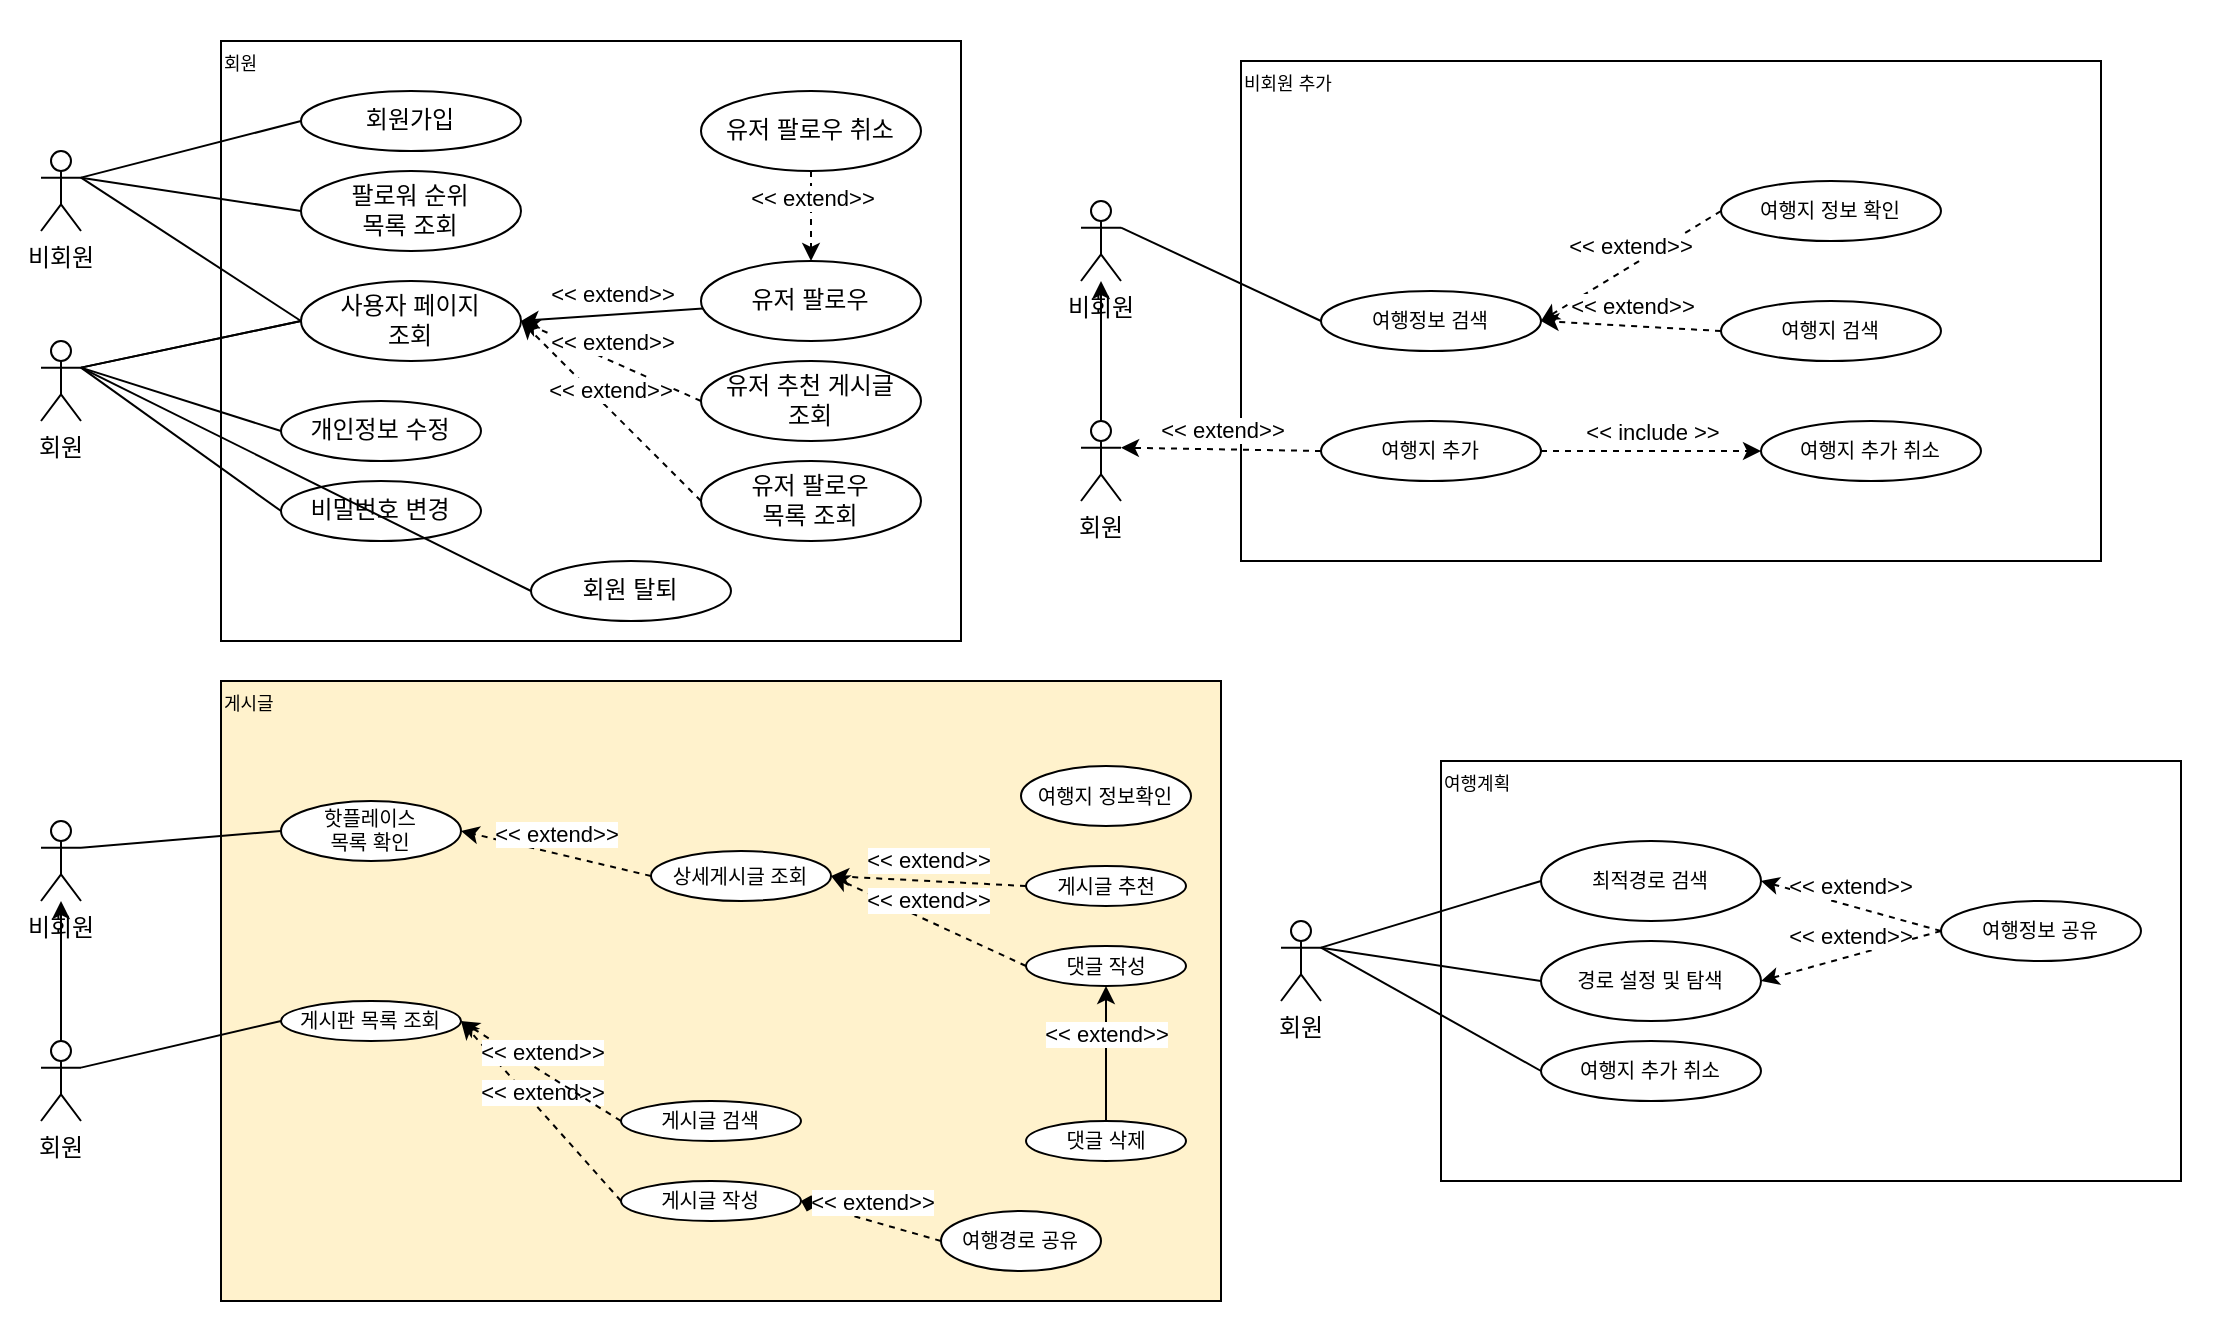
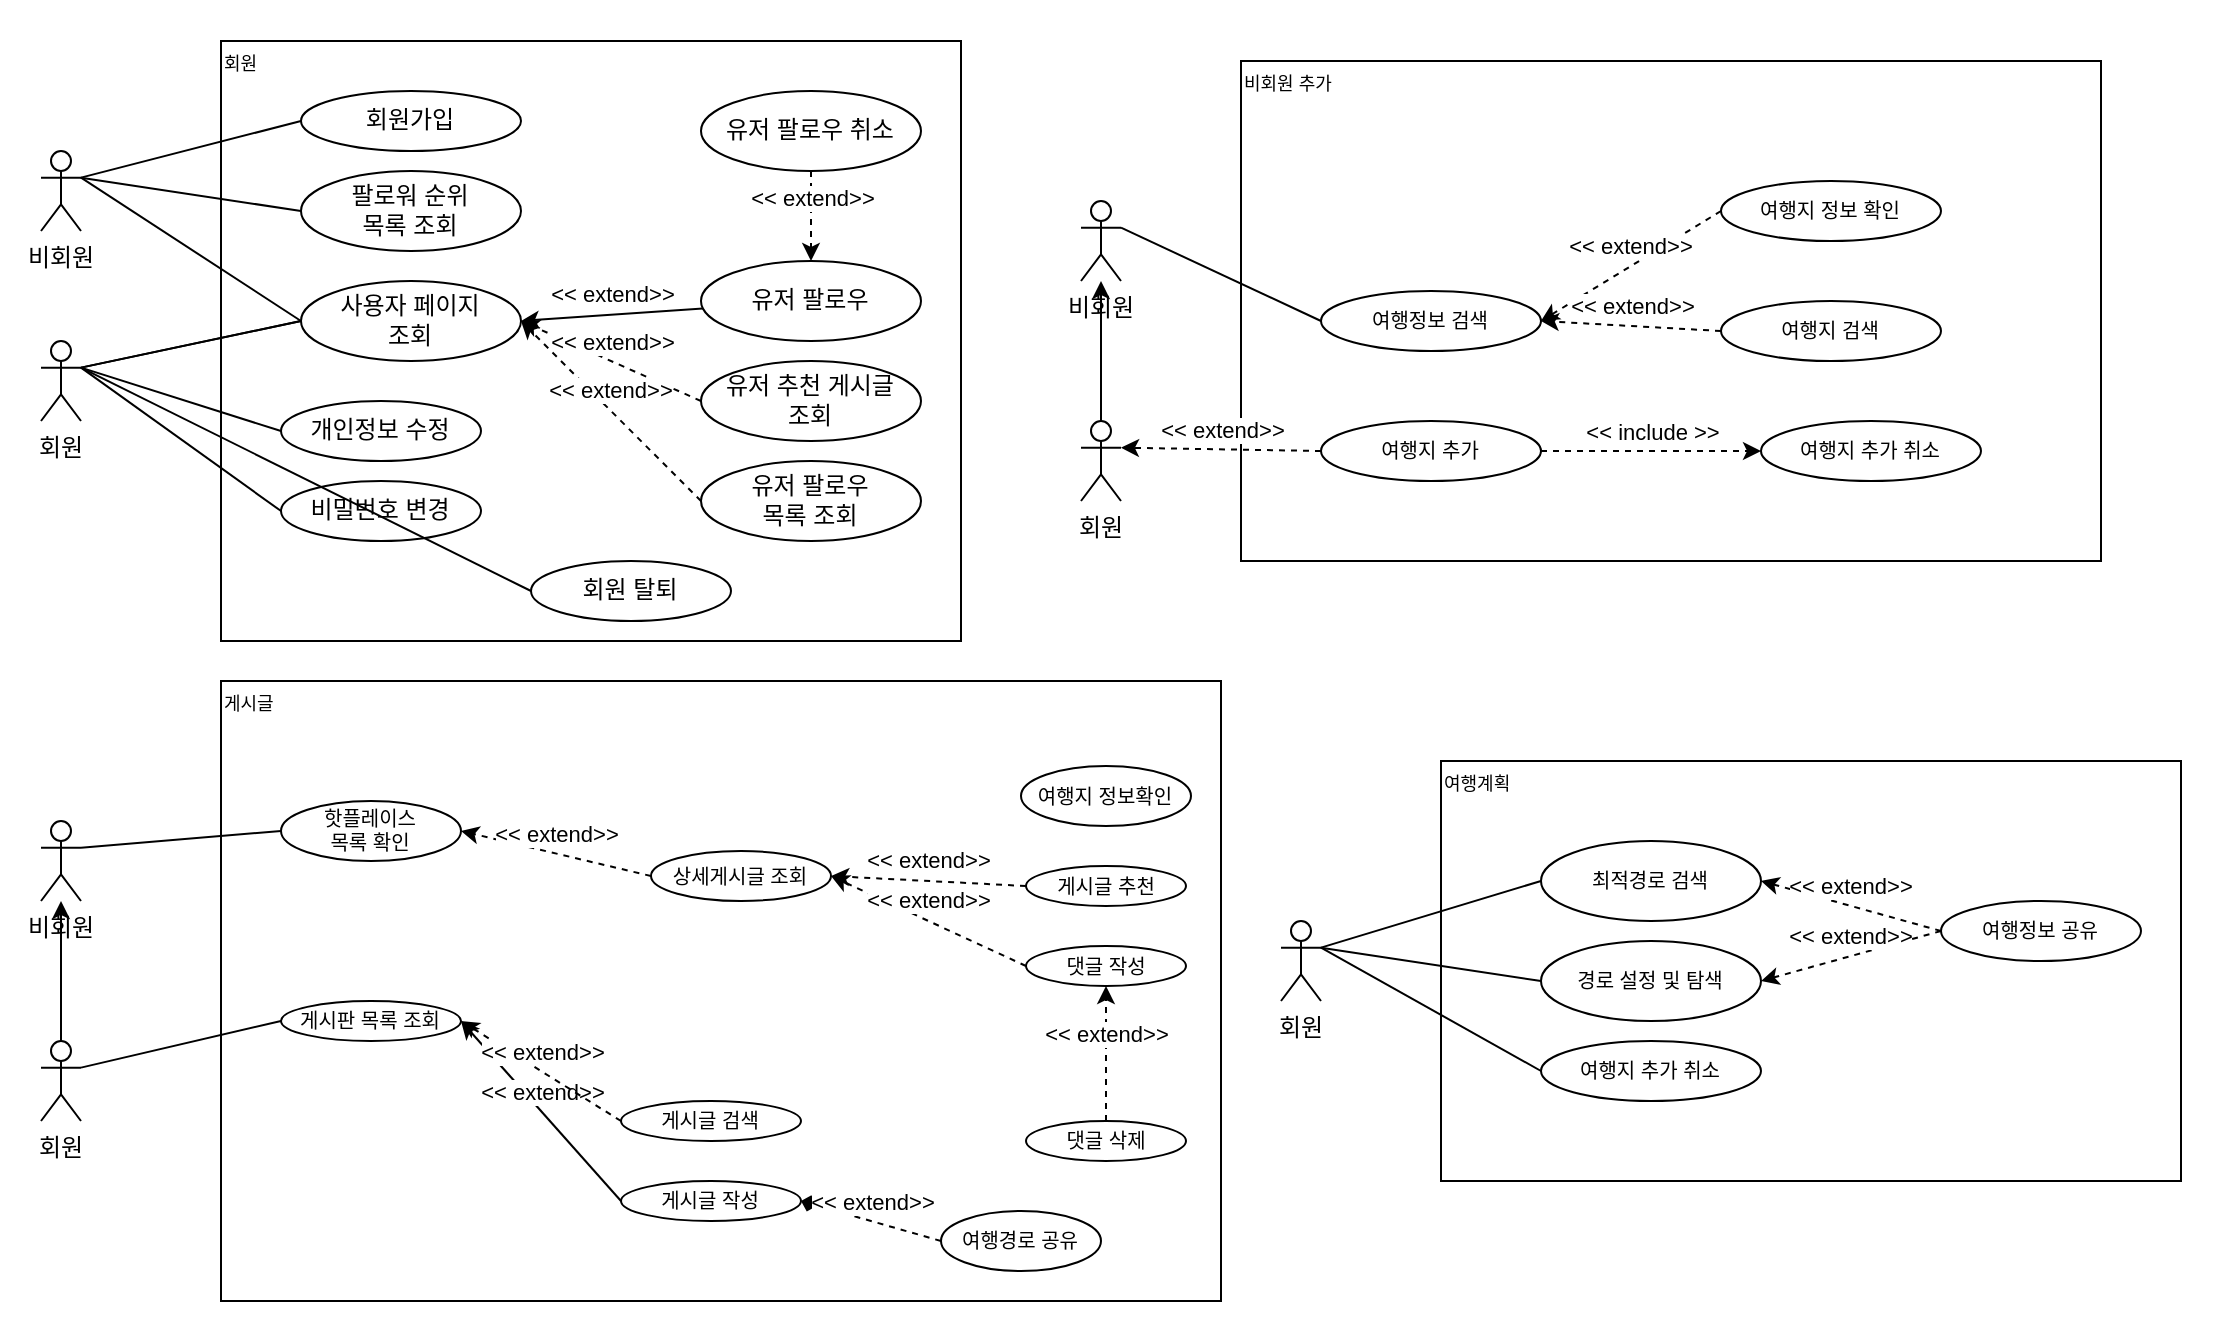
node "게시글": fillcolor #fff2cc -> #ffffff
edge "댓글 삭제" -> "댓글 작성": style solid -> dashed
edge "게시글 작성" -> "게시판 목록 조회": style dashed -> solid
